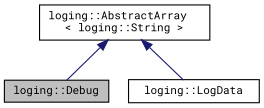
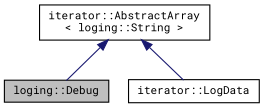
node "loging::AbstractArray < loging::String >": label "loging::AbstractArray < loging::String >" -> "iterator::AbstractArray < loging::String >"
node "loging::LogData": label "loging::LogData" -> "iterator::LogData"
